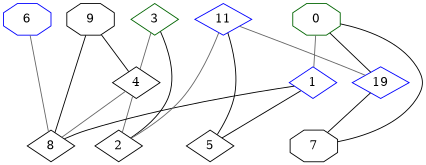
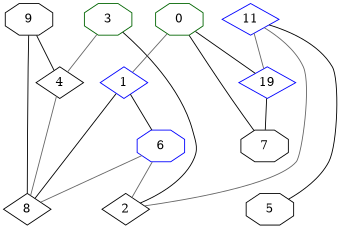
node "3": shape diamond -> octagon
edge "4" -- "2": now "6" -- "2"
edge "1" -- "5": now "1" -- "6"
node "5": shape diamond -> octagon
